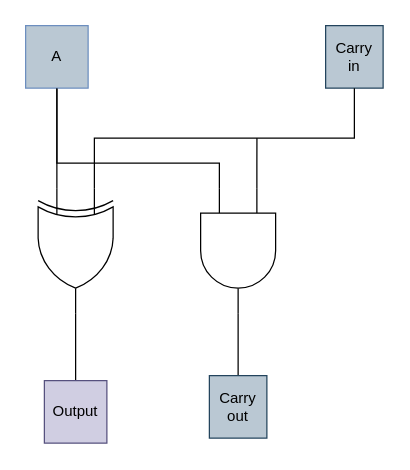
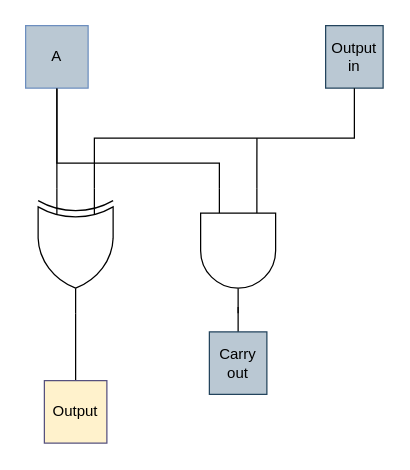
node "Carry in": label "Carry in" -> "Output in"
node "Carry out": moved (238, 407) -> (238, 363)
node "Output": fillcolor #d0cee2 -> #fff2cc
